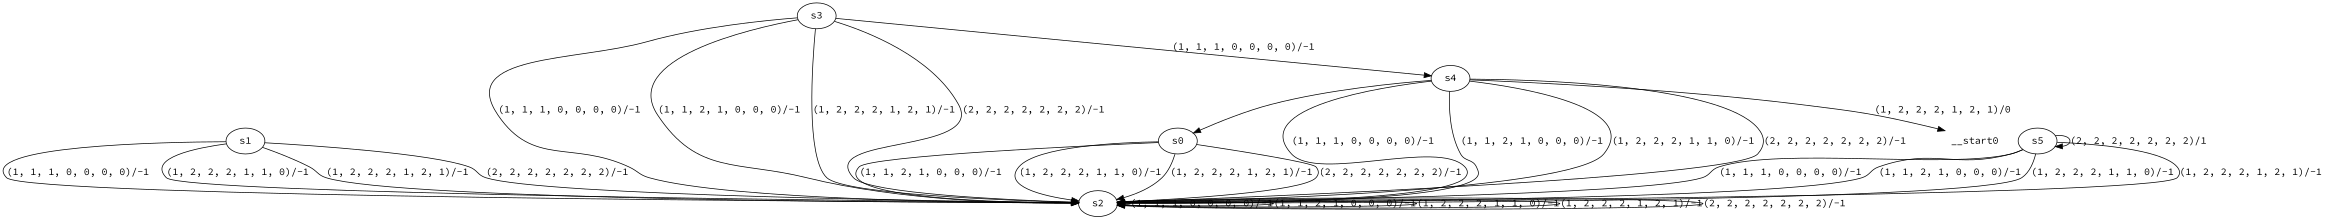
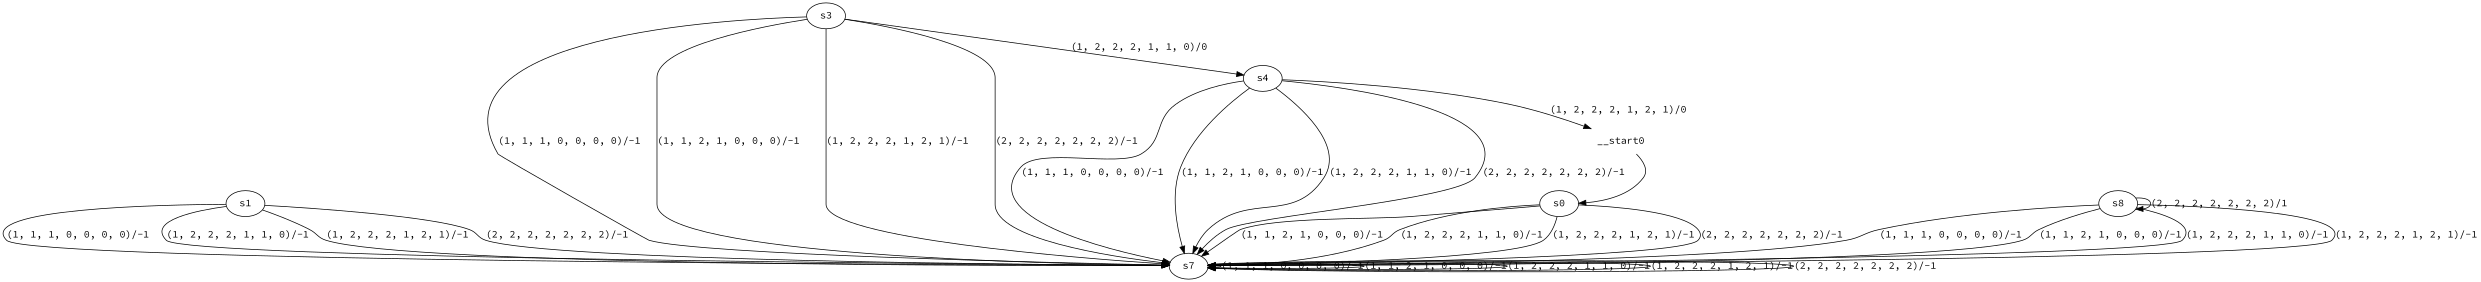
edge "s3" -> "s4": label "(1, 1, 1, 0, 0, 0, 0)/-1" -> "(1, 2, 2, 2, 1, 1, 0)/0"
edge "s4" -> "s0": now "__start0" -> "s0"
node "s5": label "s5" -> "s8"
node "s2": label "s2" -> "s7"
